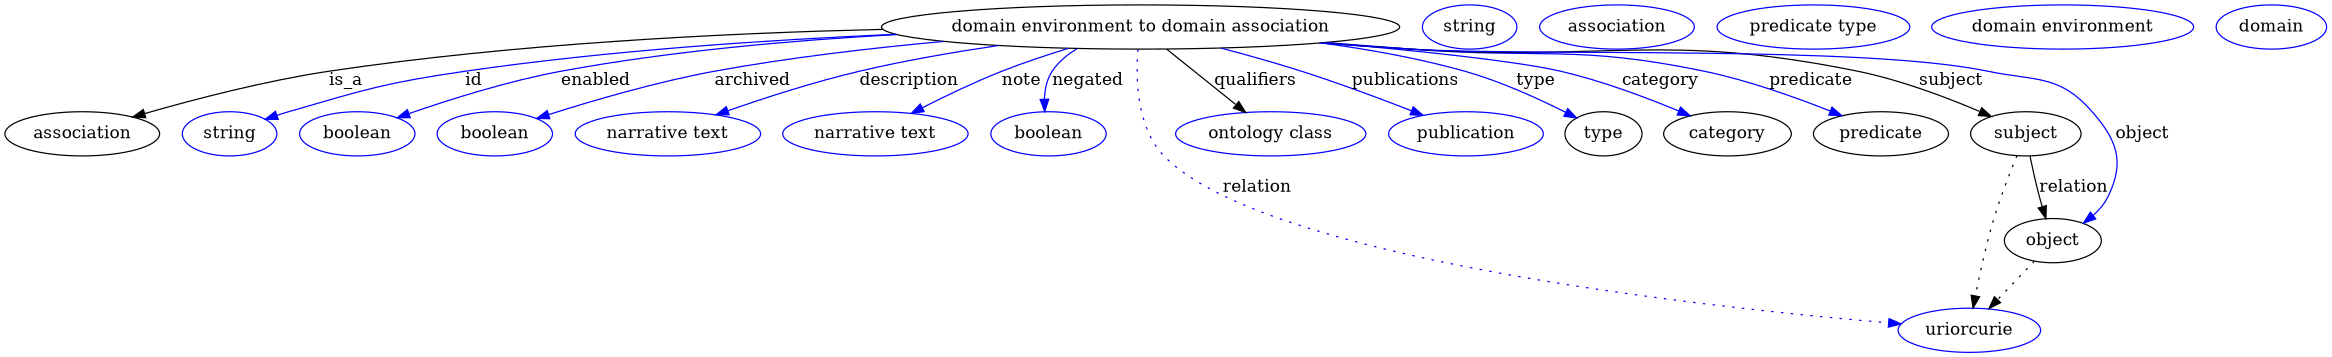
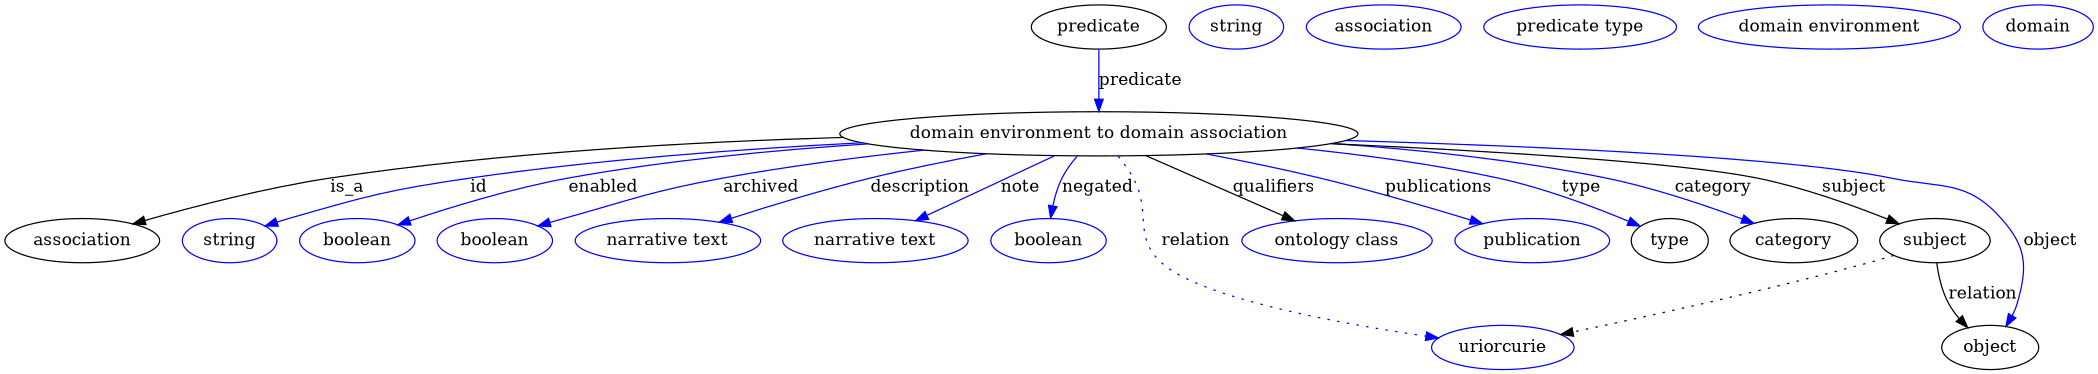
edge "domain environment to domain association" -> "predicate": reversed
edge "object" -> "uriorcurie": removed
